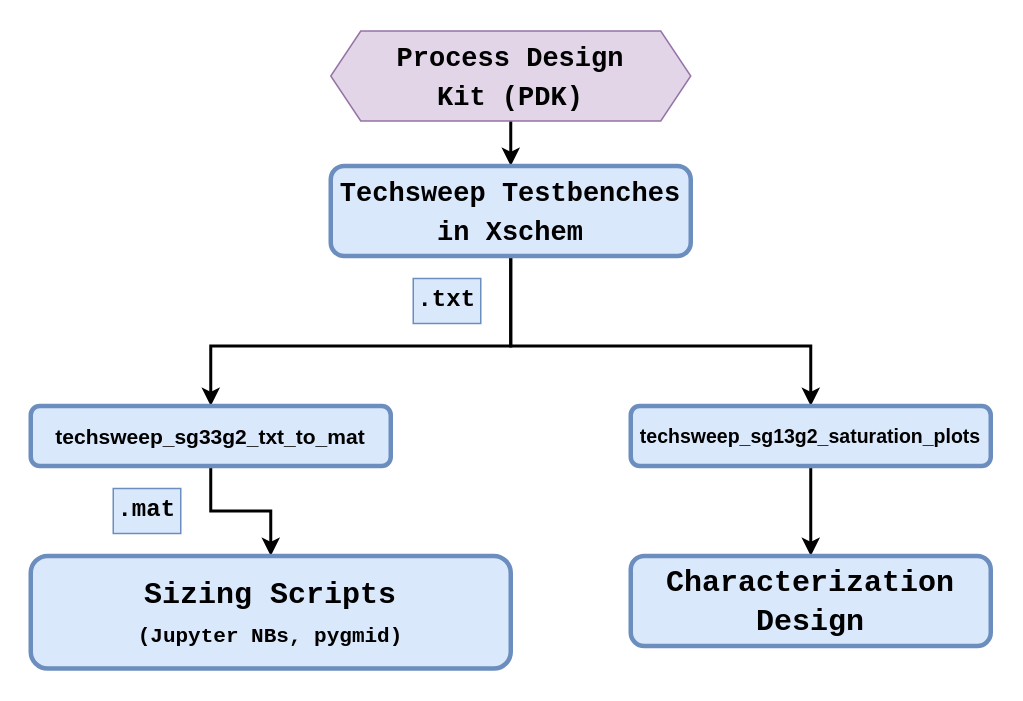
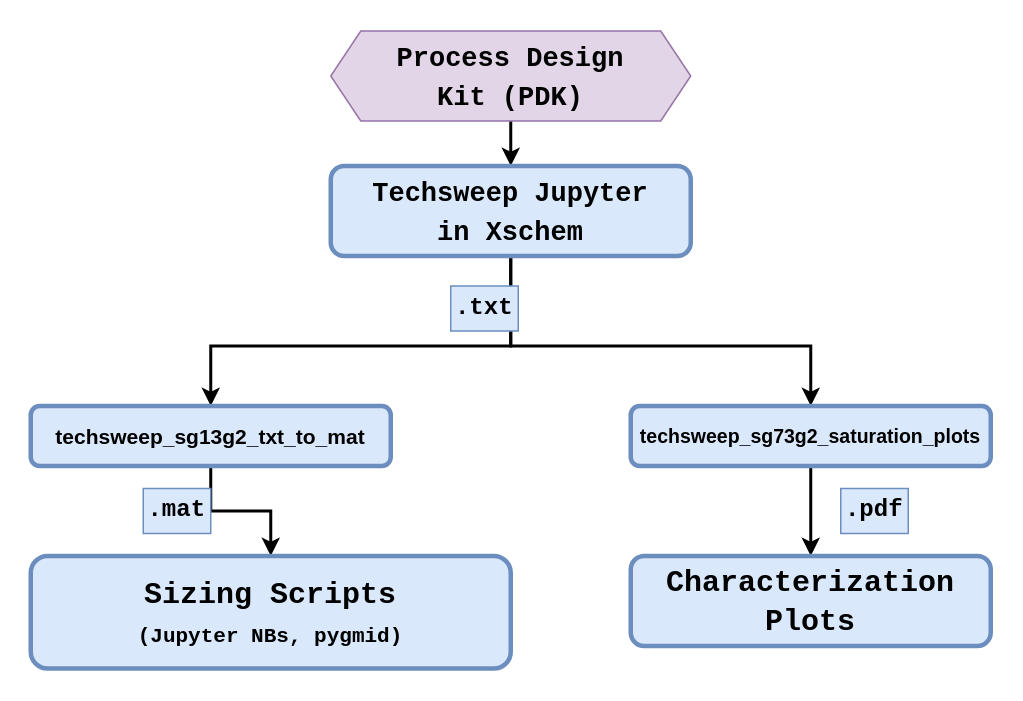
node "Techsweep Testbenches in Xschem": label "Techsweep Testbenches in Xschem" -> "Techsweep Jupyter in Xschem"
node ".txt": moved (447, 301) -> (485, 308)
node "techsweep_sg13g2_saturation_plots": label "techsweep_sg13g2_saturation_plots" -> "techsweep_sg73g2_saturation_plots"
node "techsweep_sg33g2_txt_to_mat": label "techsweep_sg33g2_txt_to_mat" -> "techsweep_sg13g2_txt_to_mat"
node ".mat": moved (147, 511) -> (177, 511)
node ".pdf": added
node "Characterization Design": label "Characterization Design" -> "Characterization Plots"
